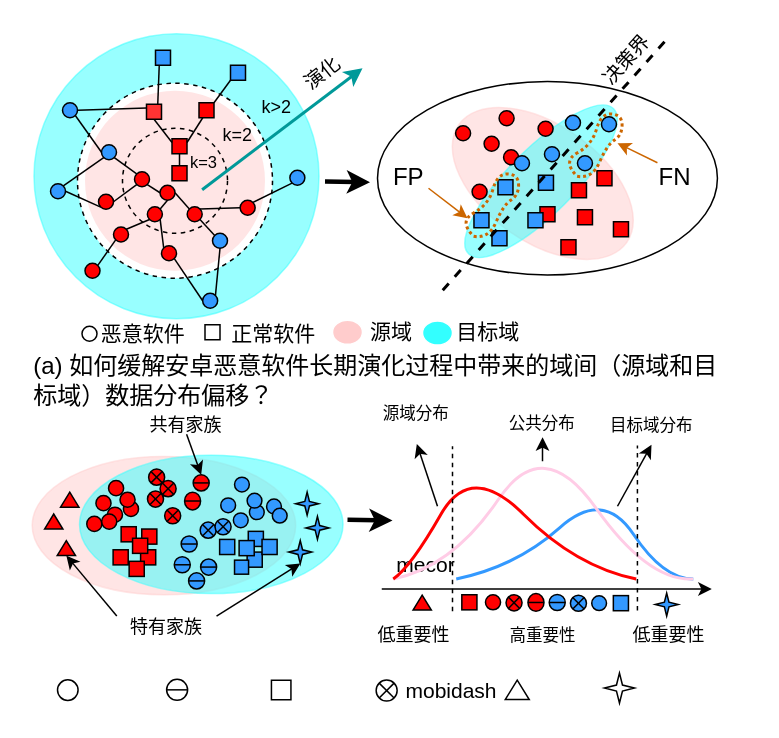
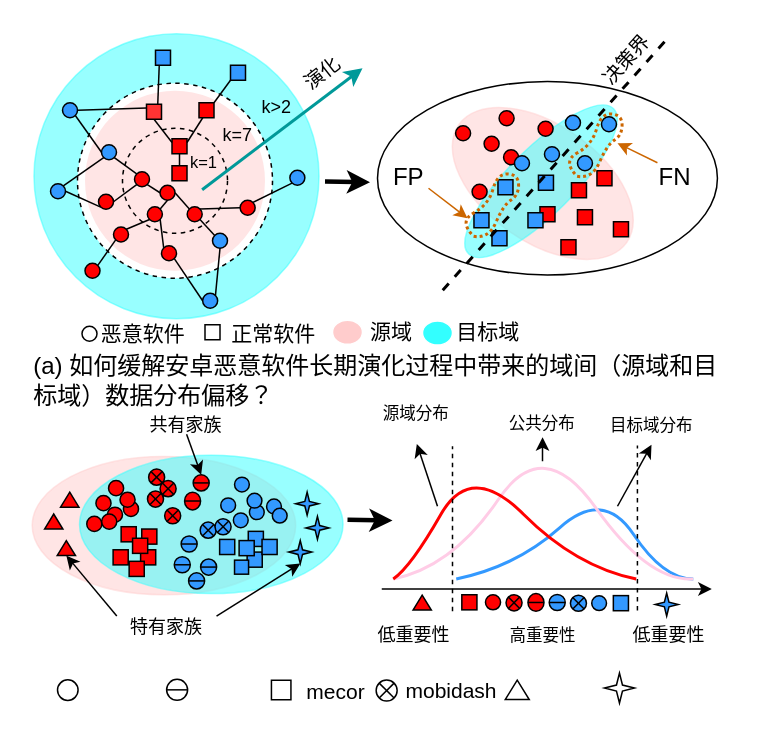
node "k=2": label "k=2" -> "k=7"
node "k=3": label "k=3" -> "k=1"
node "mecor": moved (425, 563) -> (335, 690)
